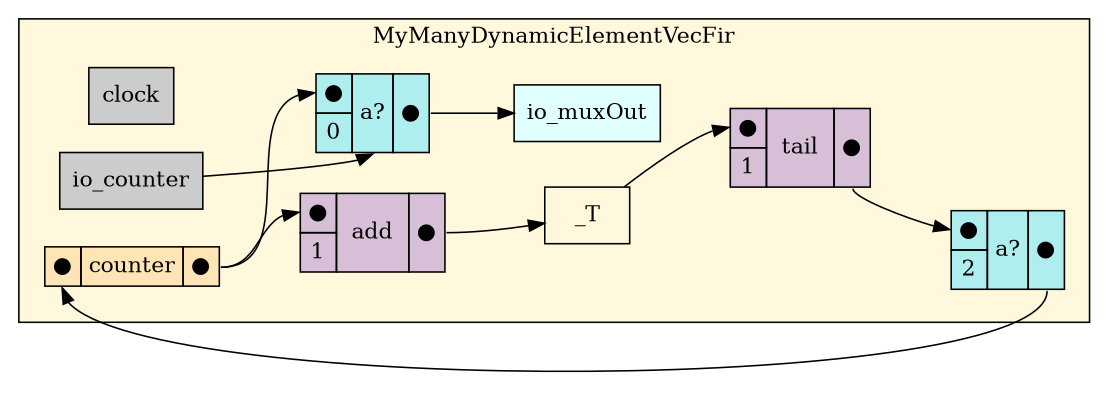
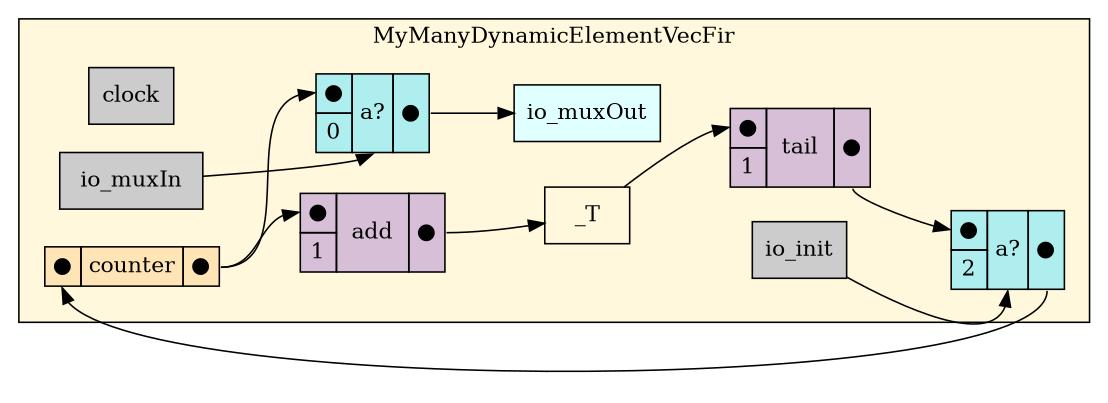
node "io_counter": label "io_counter" -> "io_muxIn"
node "io_init": added
